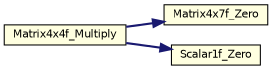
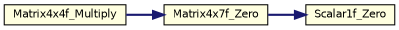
edge "Matrix4x4f_Multiply" -> "Scalar1f_Zero": now "Matrix4x7f_Zero" -> "Scalar1f_Zero"
